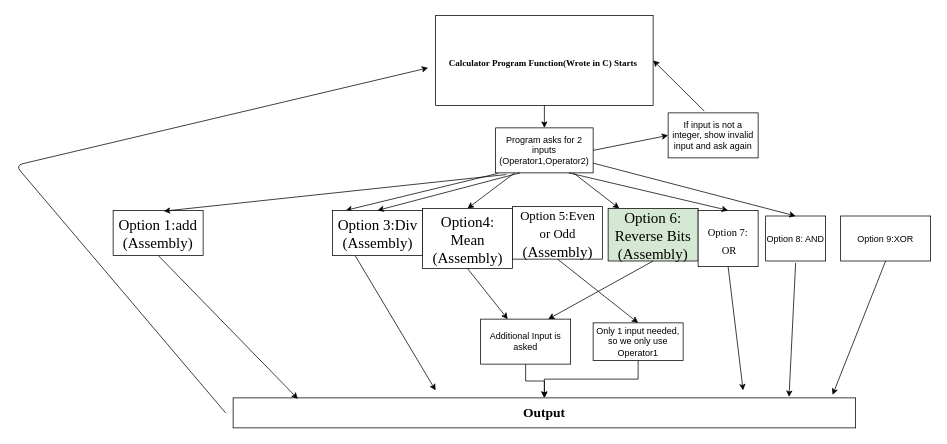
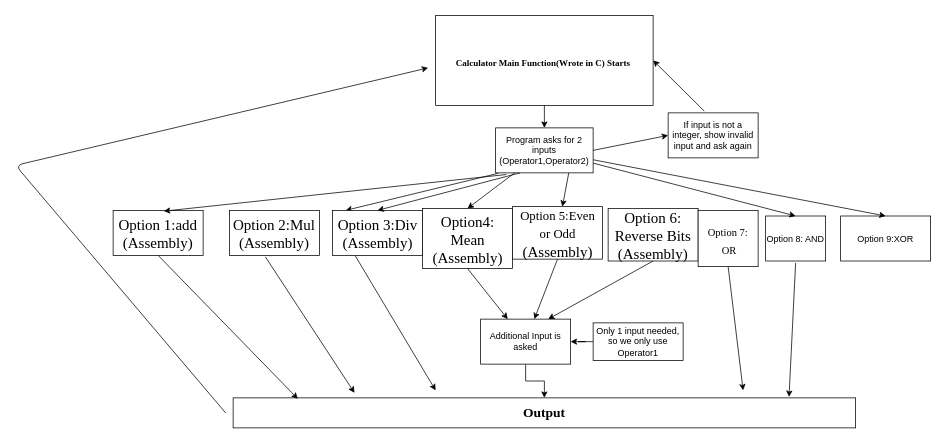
node "Calculator Program Function(Wrote in C) Starts": label "Calculator Program Function(Wrote in C) Starts" -> "Calculator Main Function(Wrote in C) Starts"
edge "Program asks for 2 inputs (Operator1,Operator2)" -> "Option 6: Reverse Bits (Assembly)": now "Program asks for 2 inputs (Operator1,Operator2)" -> "Option 9:XOR"
edge "Program asks for 2 inputs (Operator1,Operator2)" -> "Option 7: OR": now "Program asks for 2 inputs (Operator1,Operator2)" -> "Option 5:Even or Odd (Assembly)"
node "Option 2:Mul (Assembly)": added
node "Option 6: Reverse Bits (Assembly)": fillcolor #d5e8d4 -> #ffffff
edge "Option 5:Even or Odd (Assembly)" -> "Only 1 input needed, so we only use Operator1": now "Option 5:Even or Odd (Assembly)" -> "Additional Input is asked"
edge "Option 2:Mul (Assembly)" -> "Output": added
edge "Option 9:XOR" -> "Output": removed
edge "Only 1 input needed, so we only use Operator1" -> "Output": now "Only 1 input needed, so we only use Operator1" -> "Additional Input is asked"
